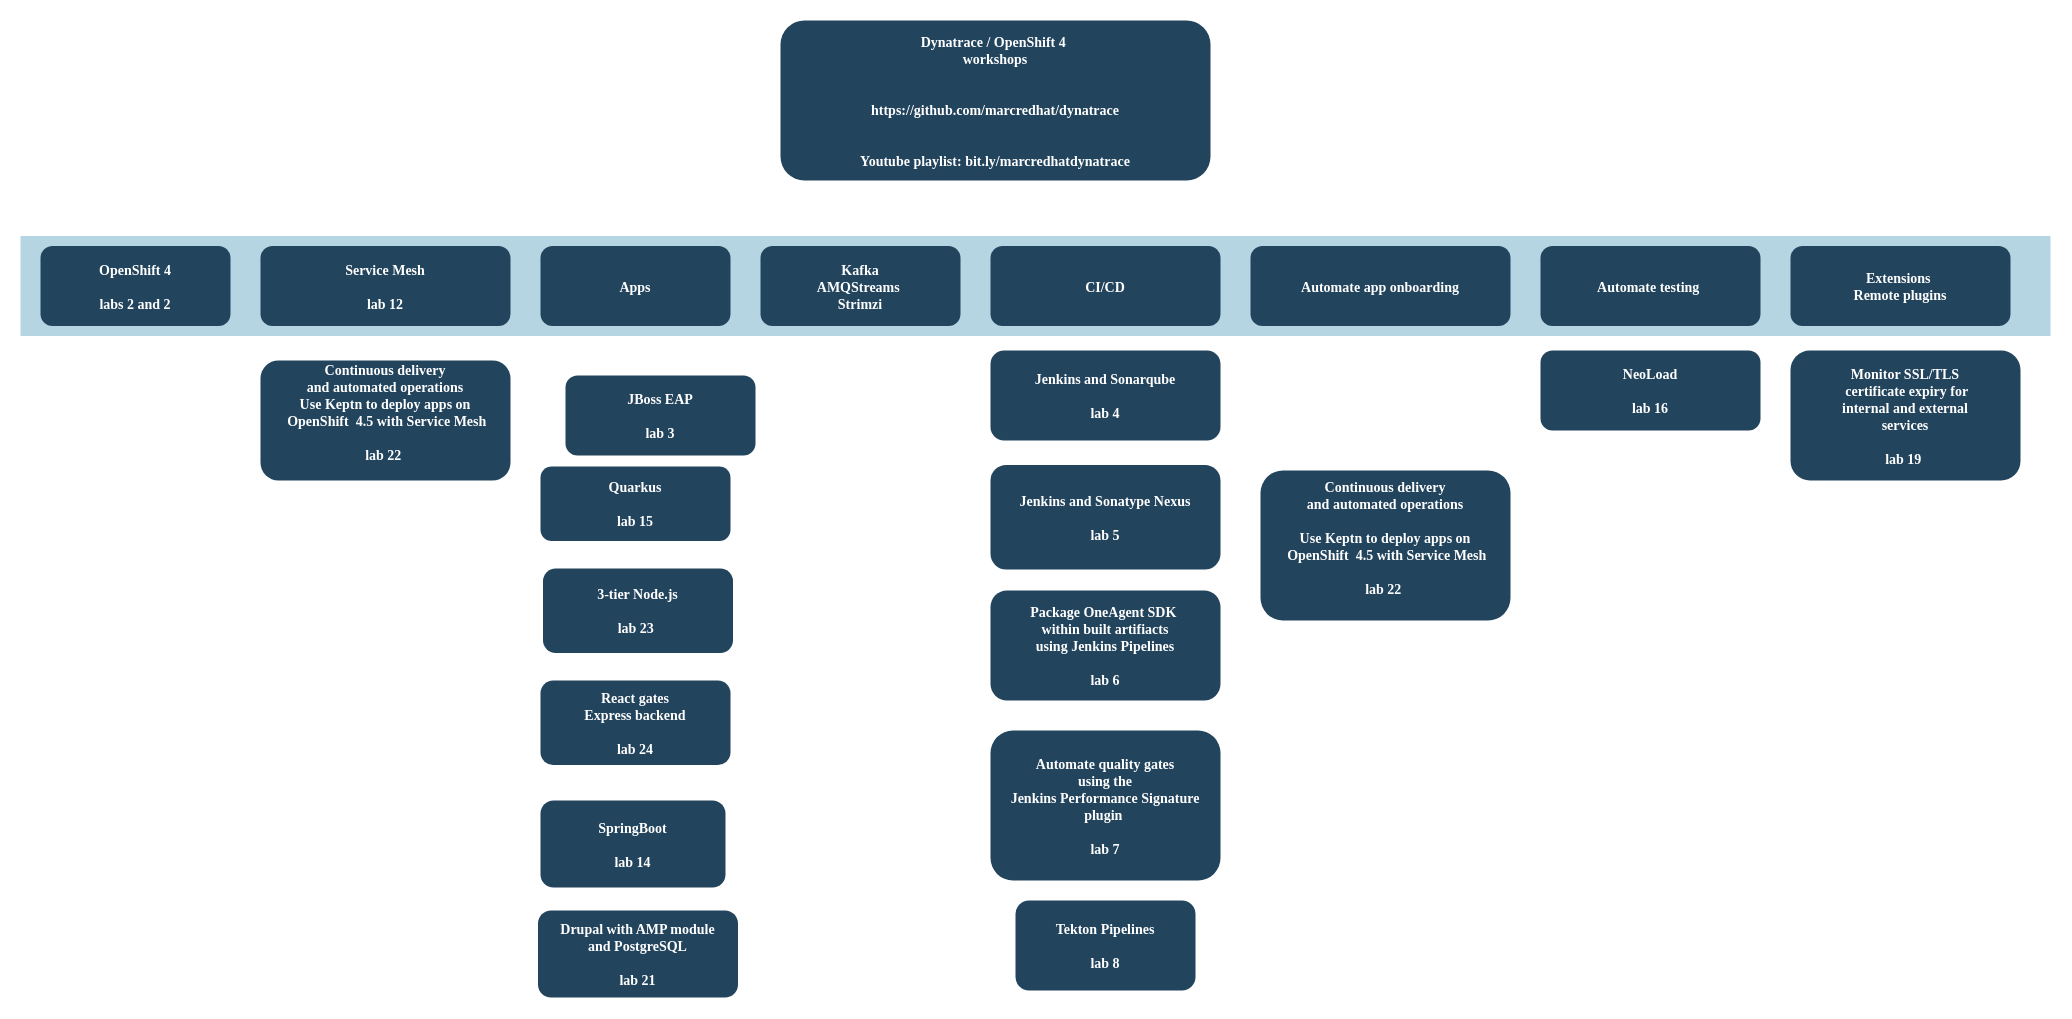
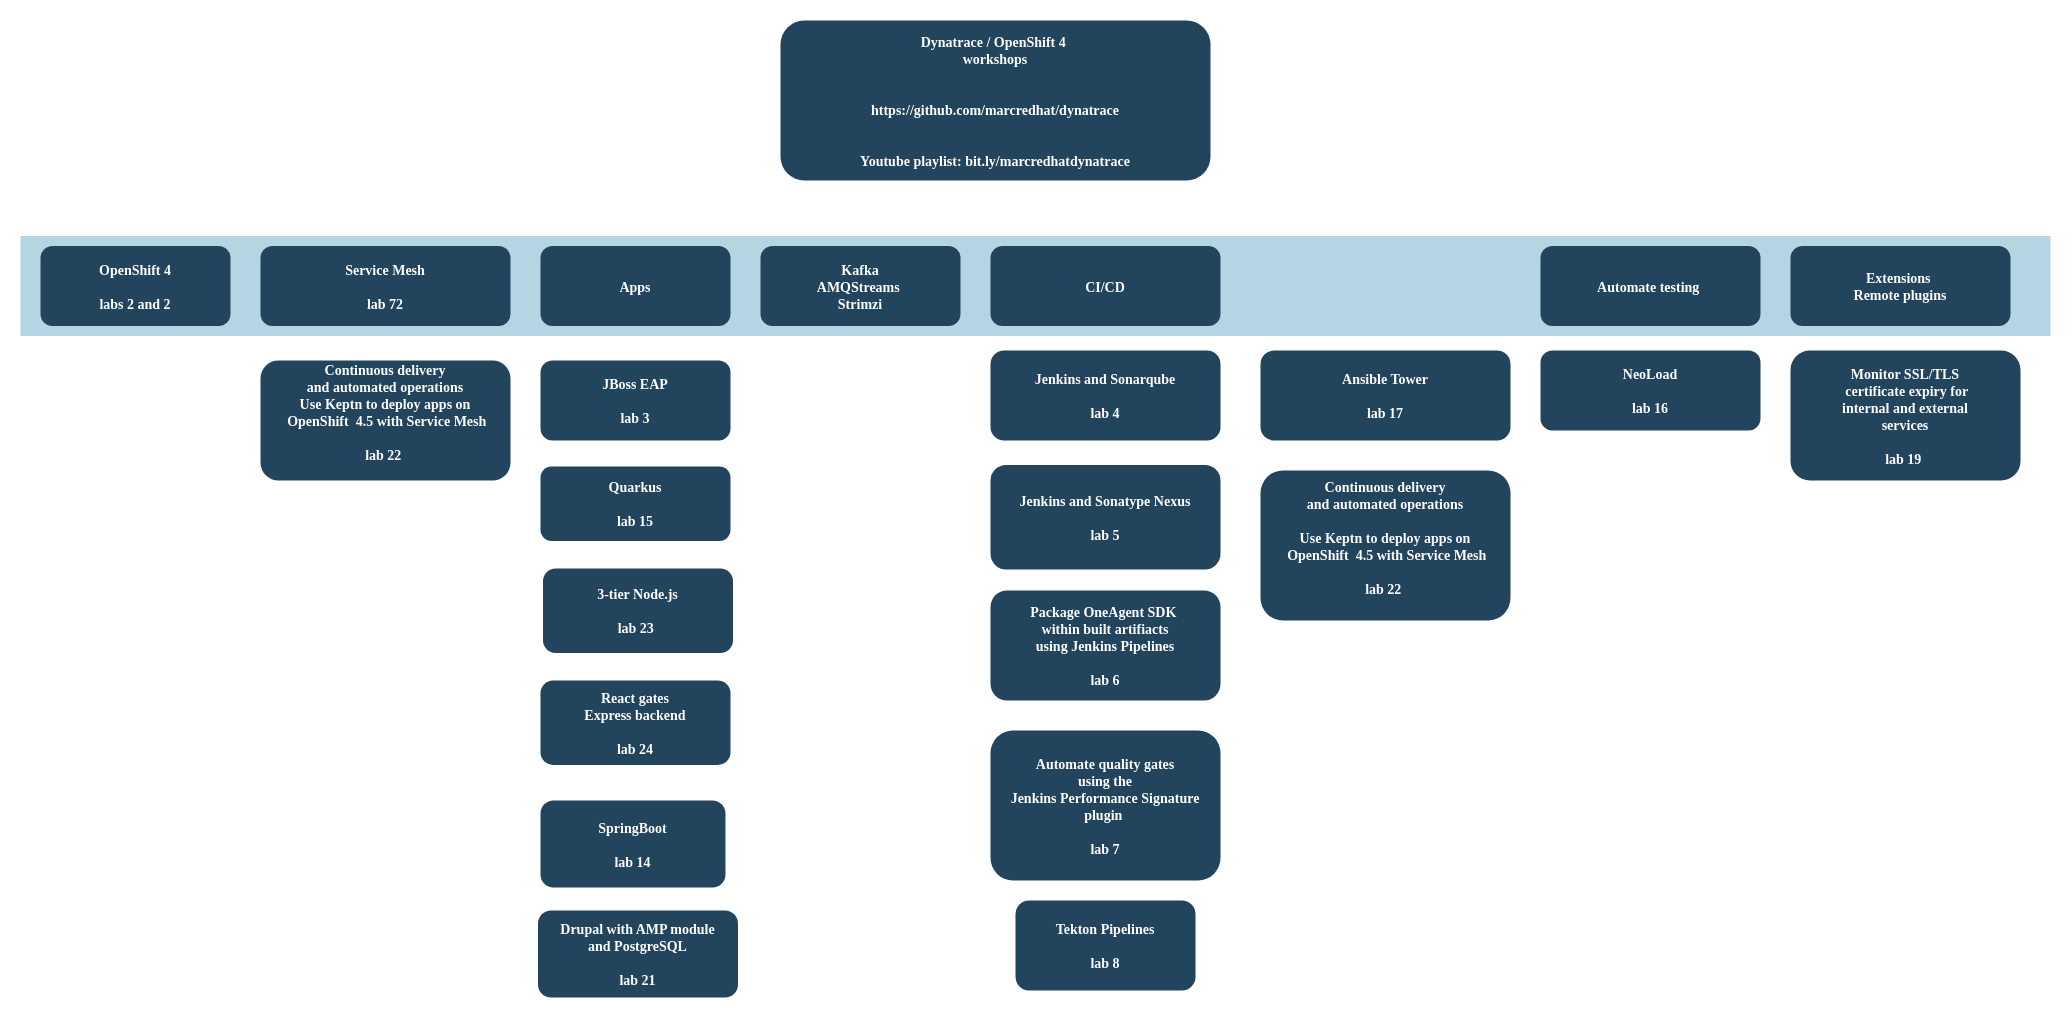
node "Service Mesh lab 12": label "Service Mesh lab 12" -> "Service Mesh lab 72"
node "Automate app onboarding": removed
node "Ansible Tower lab 17": added
node "JBoss EAP lab 3": moved (661, 416) -> (636, 401)
